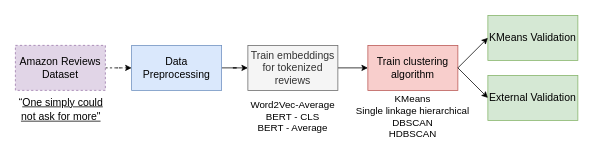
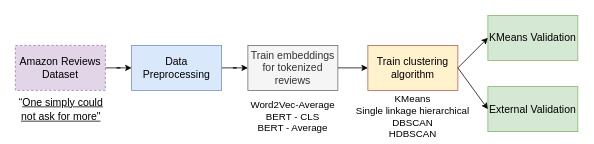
edge "Amazon Reviews Dataset" -> "Data Preprocessing": style dashed -> solid
node "Train clustering algorithm": fillcolor #f8cecc -> #fff2cc
node "External Validation": moved (533, 98) -> (533, 109)
